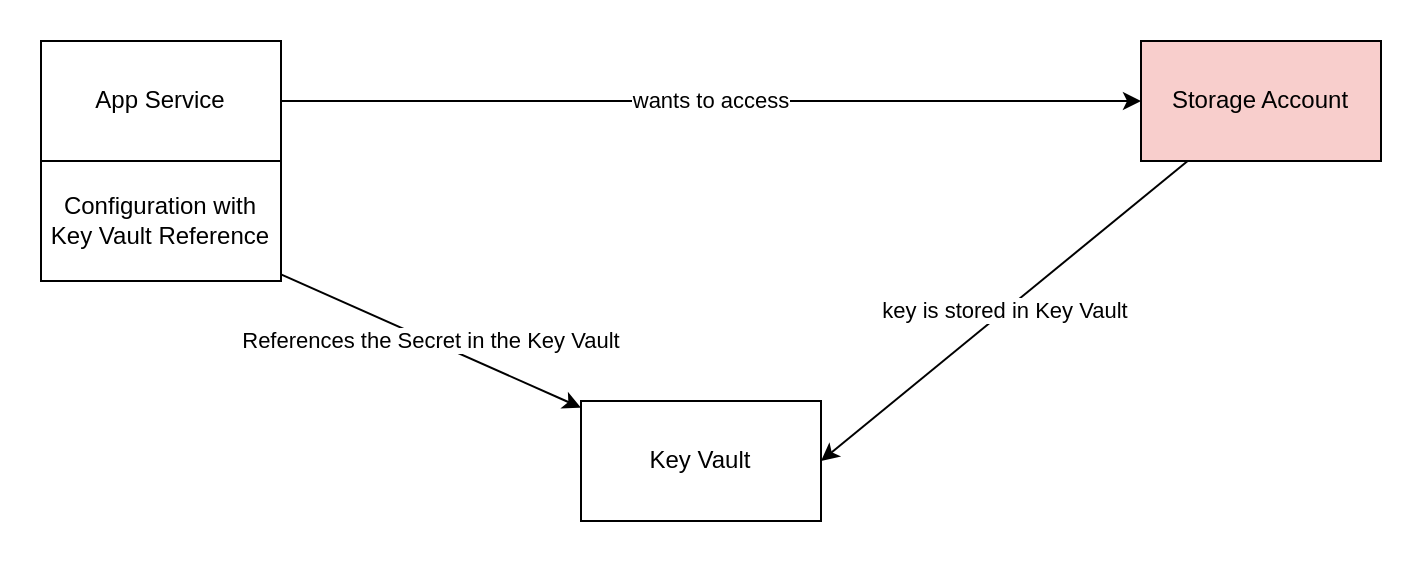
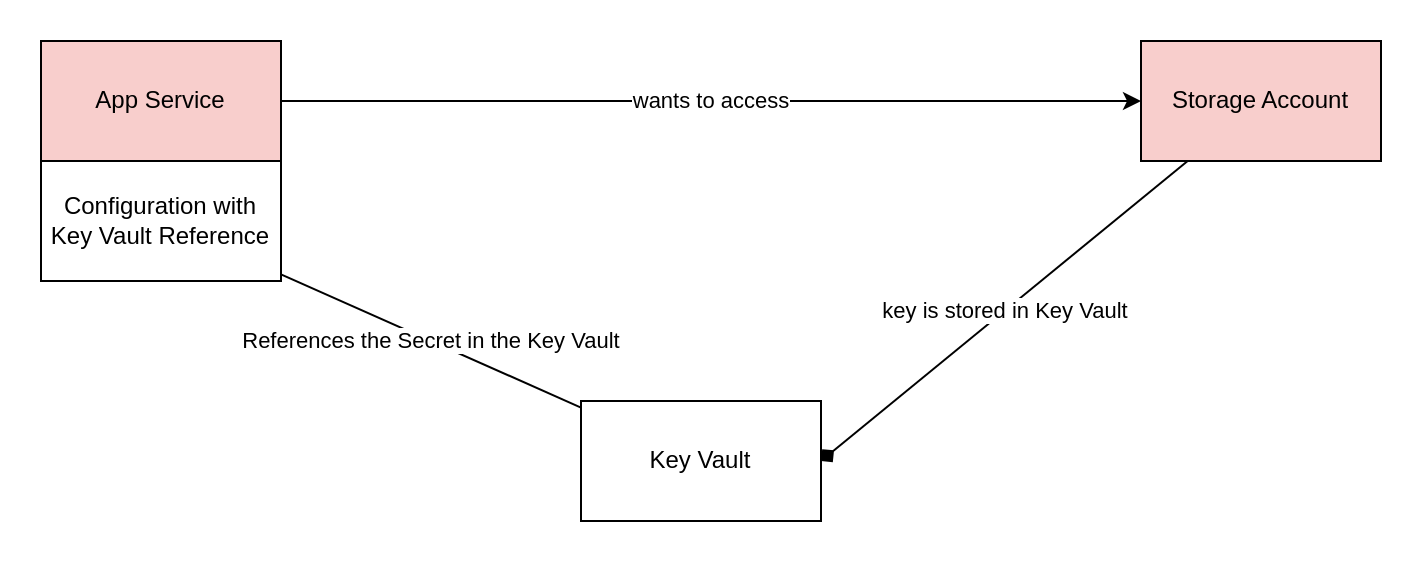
node "App Service": fillcolor #ffffff -> #f8cecc
edge "Configuration with Key Vault Reference" -> "Key Vault": arrowhead classic -> none
edge "Storage Account" -> "Key Vault": arrowhead classic -> diamond
